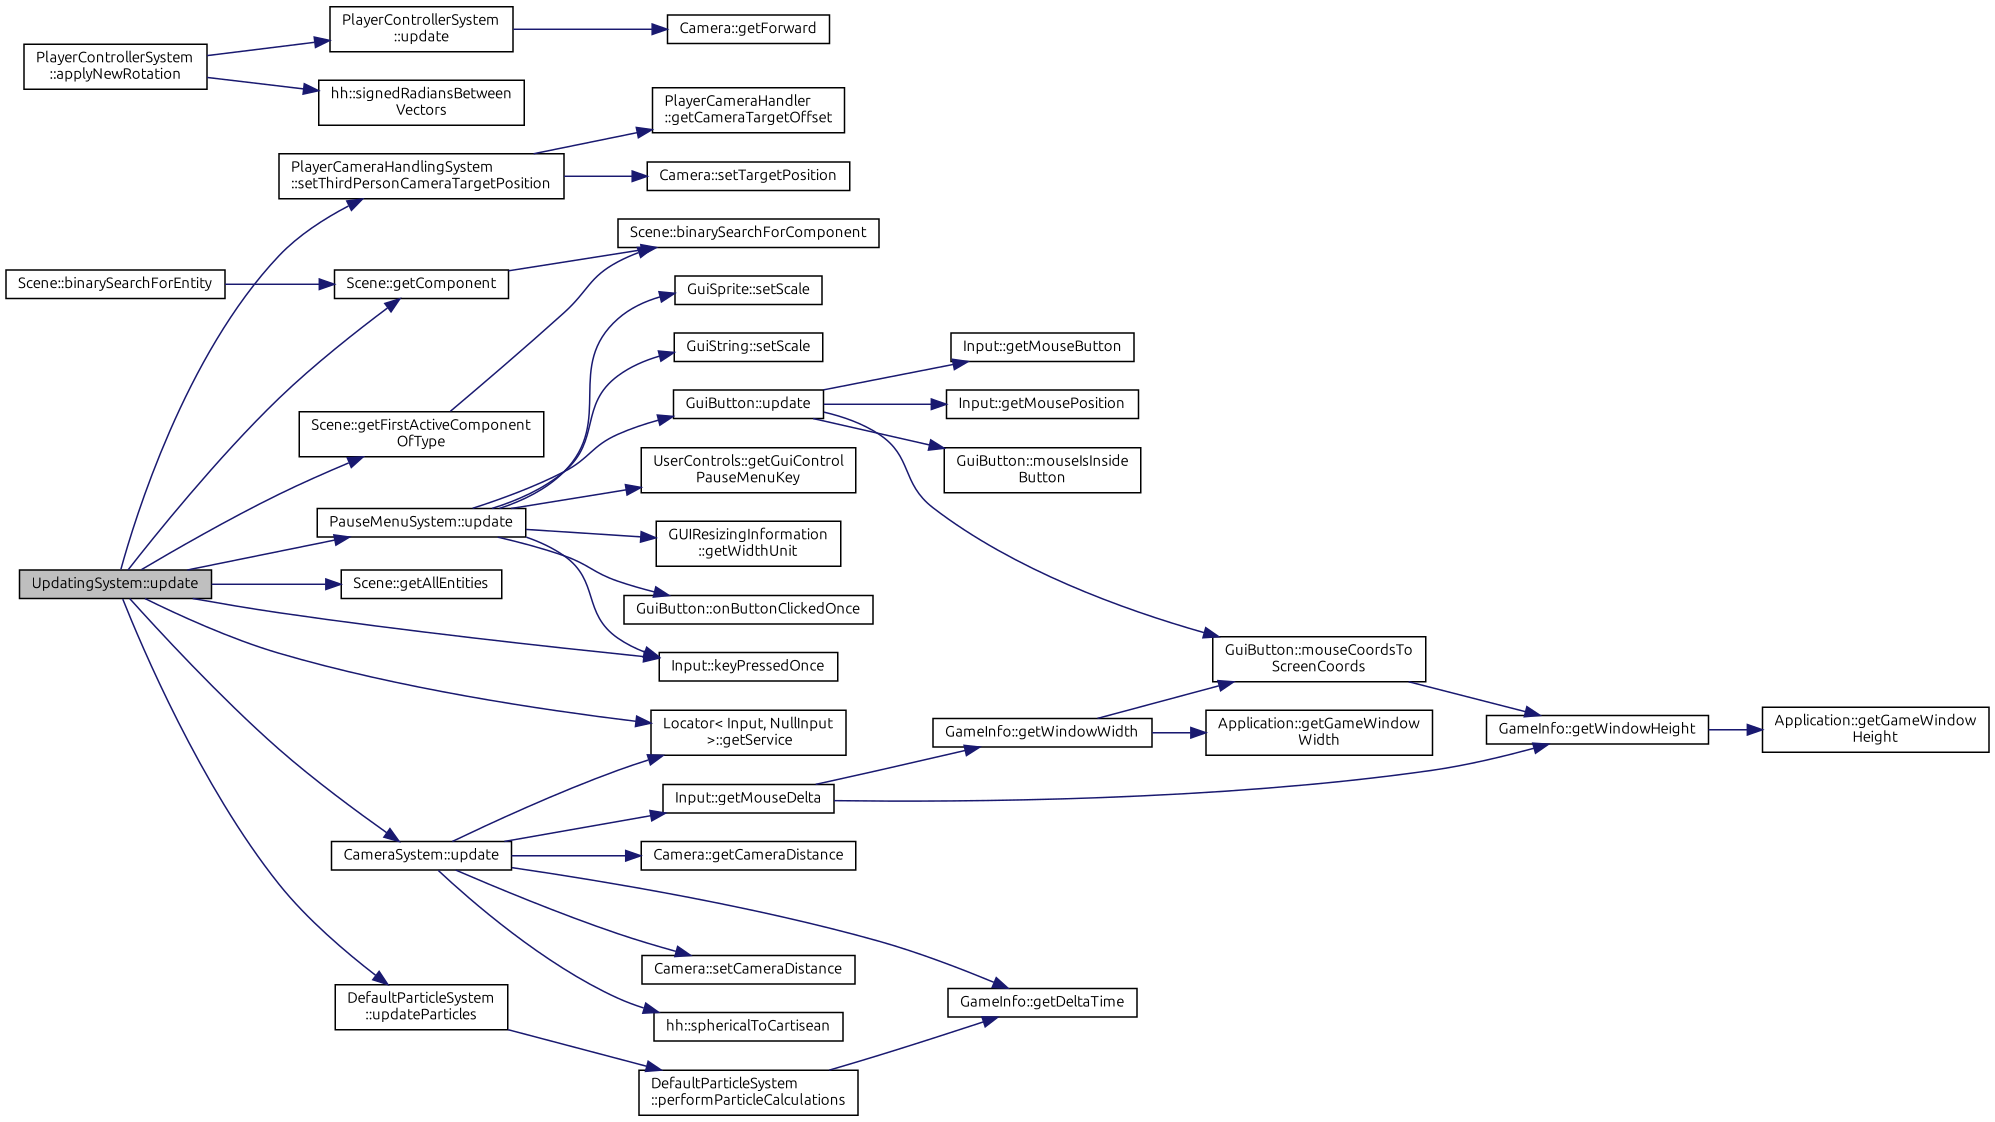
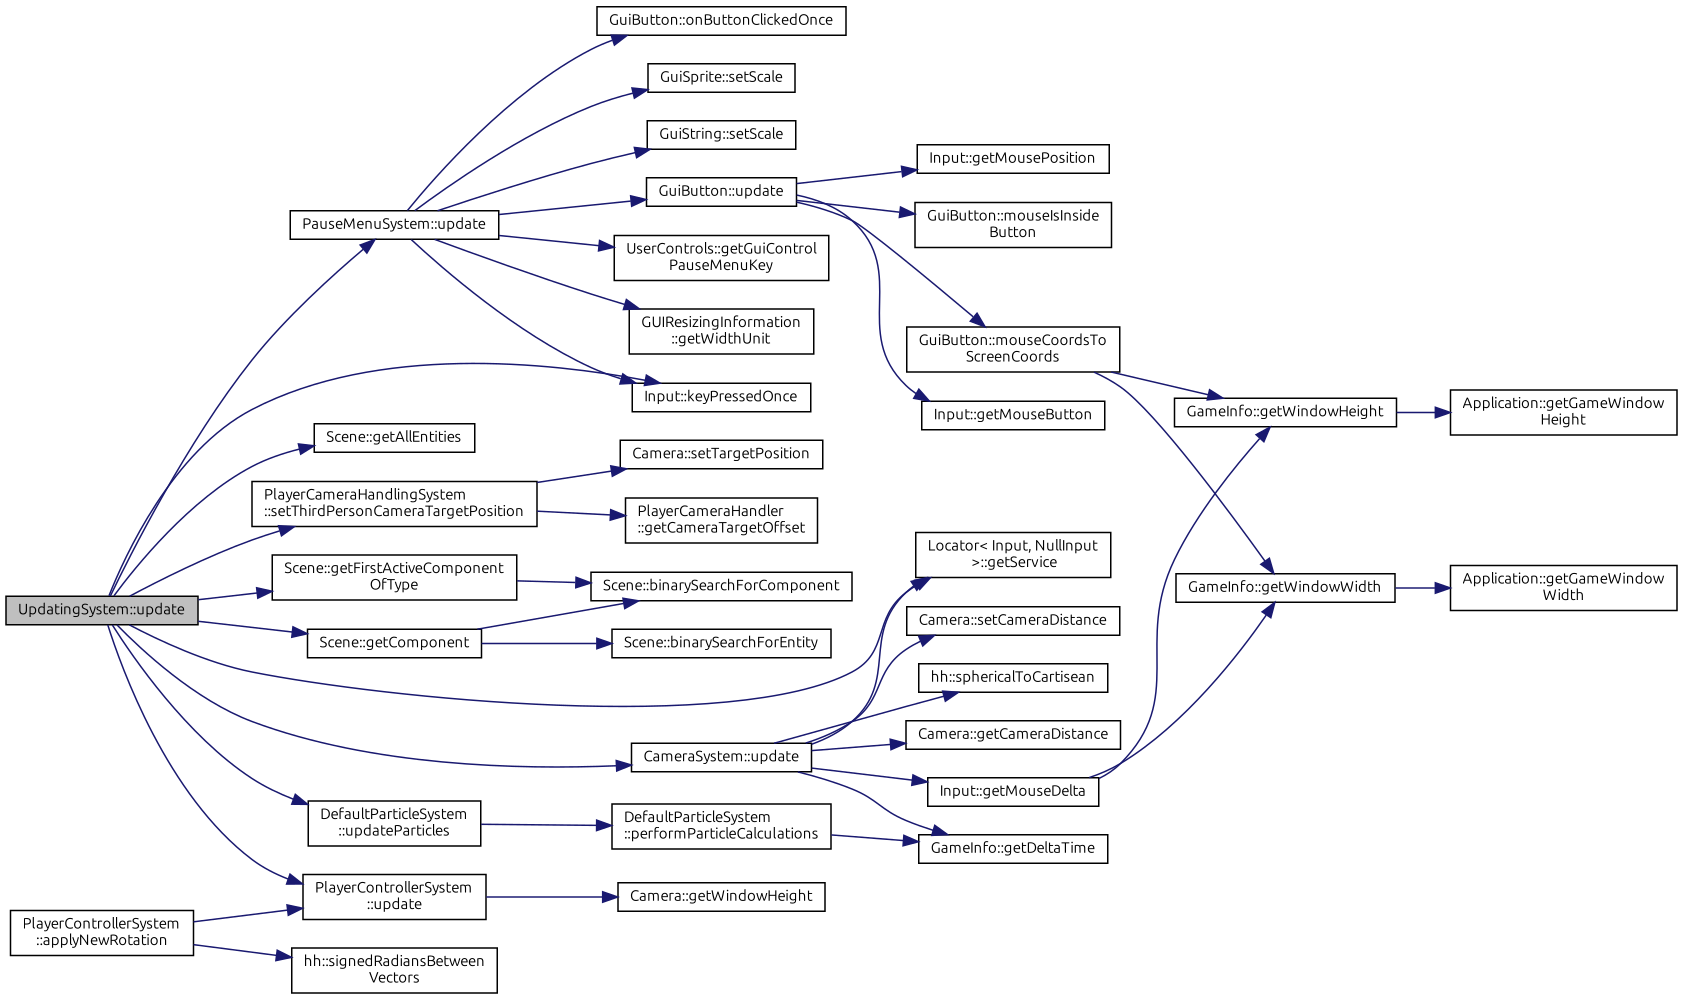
node "Camera::getForward": label "Camera::getForward" -> "Camera::getWindowHeight"
edge "Scene::binarySearchForEntity" -> "Scene::getComponent": reversed
edge "GameInfo::getWindowWidth" -> "GuiButton::mouseCoordsTo ScreenCoords": reversed
edge "UpdatingSystem::update" -> "PlayerControllerSystem ::update": added
